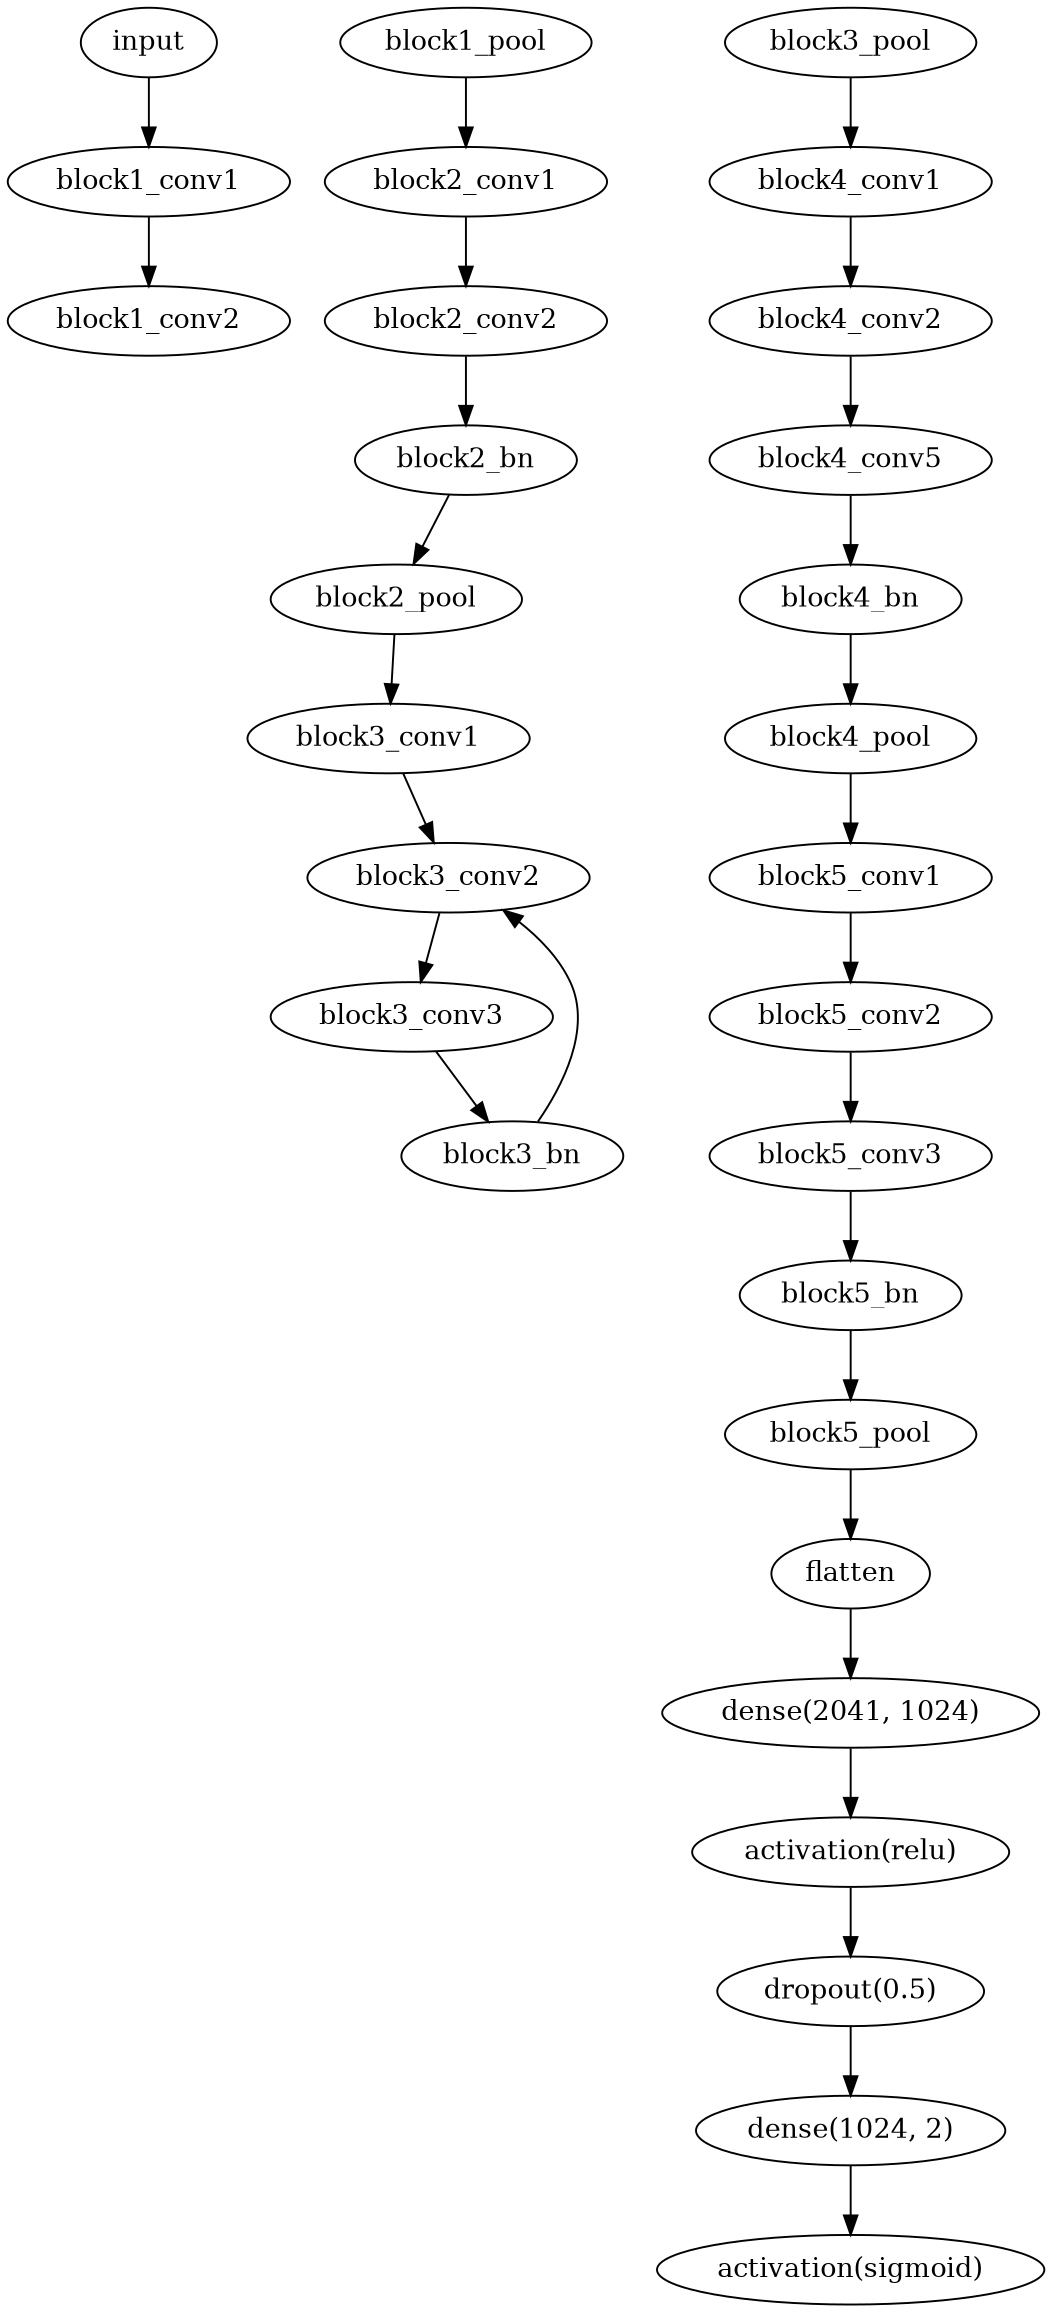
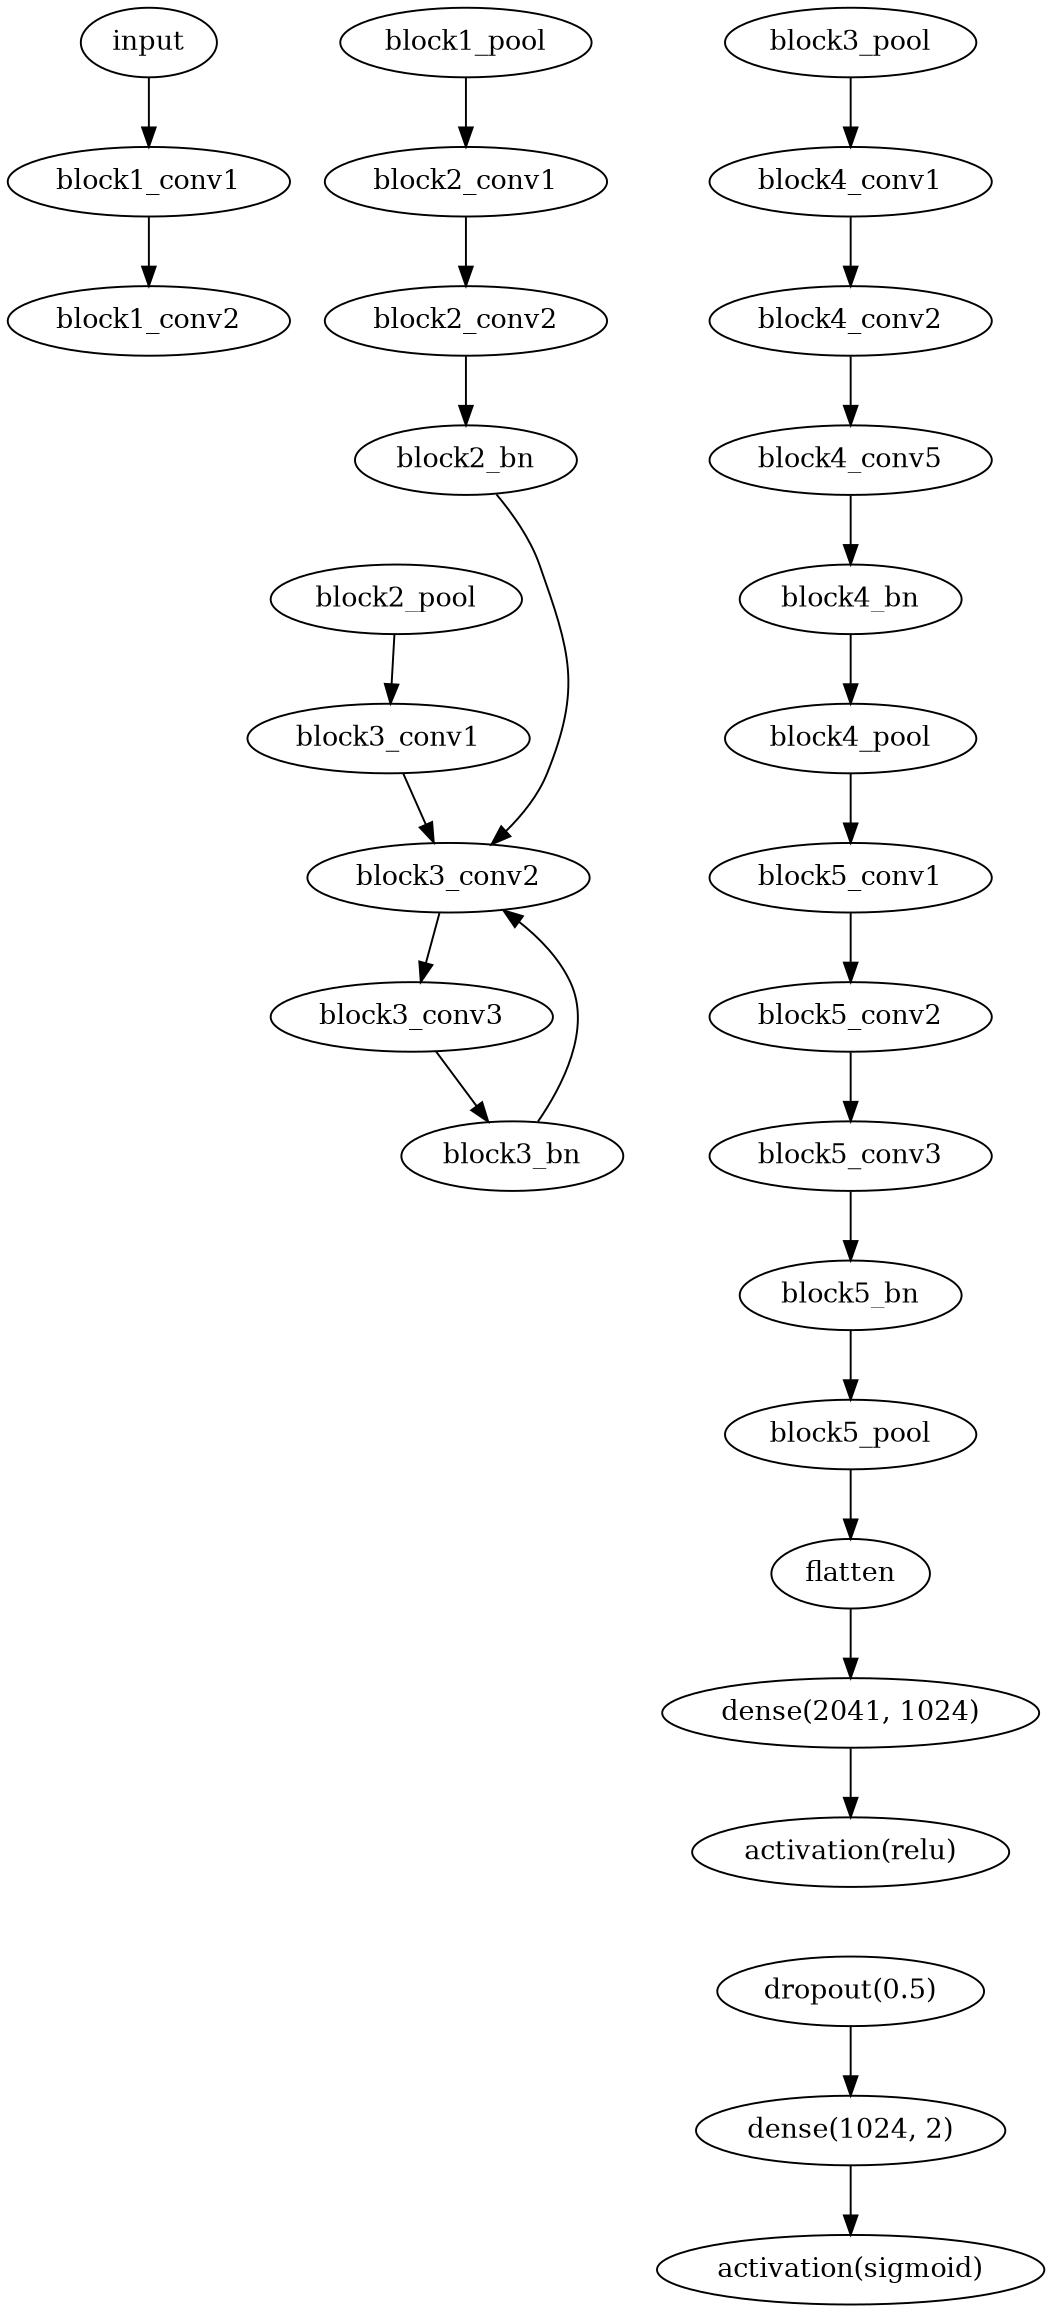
edge "block2_bn" -> "block2_pool": now "block2_bn" -> "block3_conv2"
edge "activation(relu)" -> "dropout(0.5)": removed
